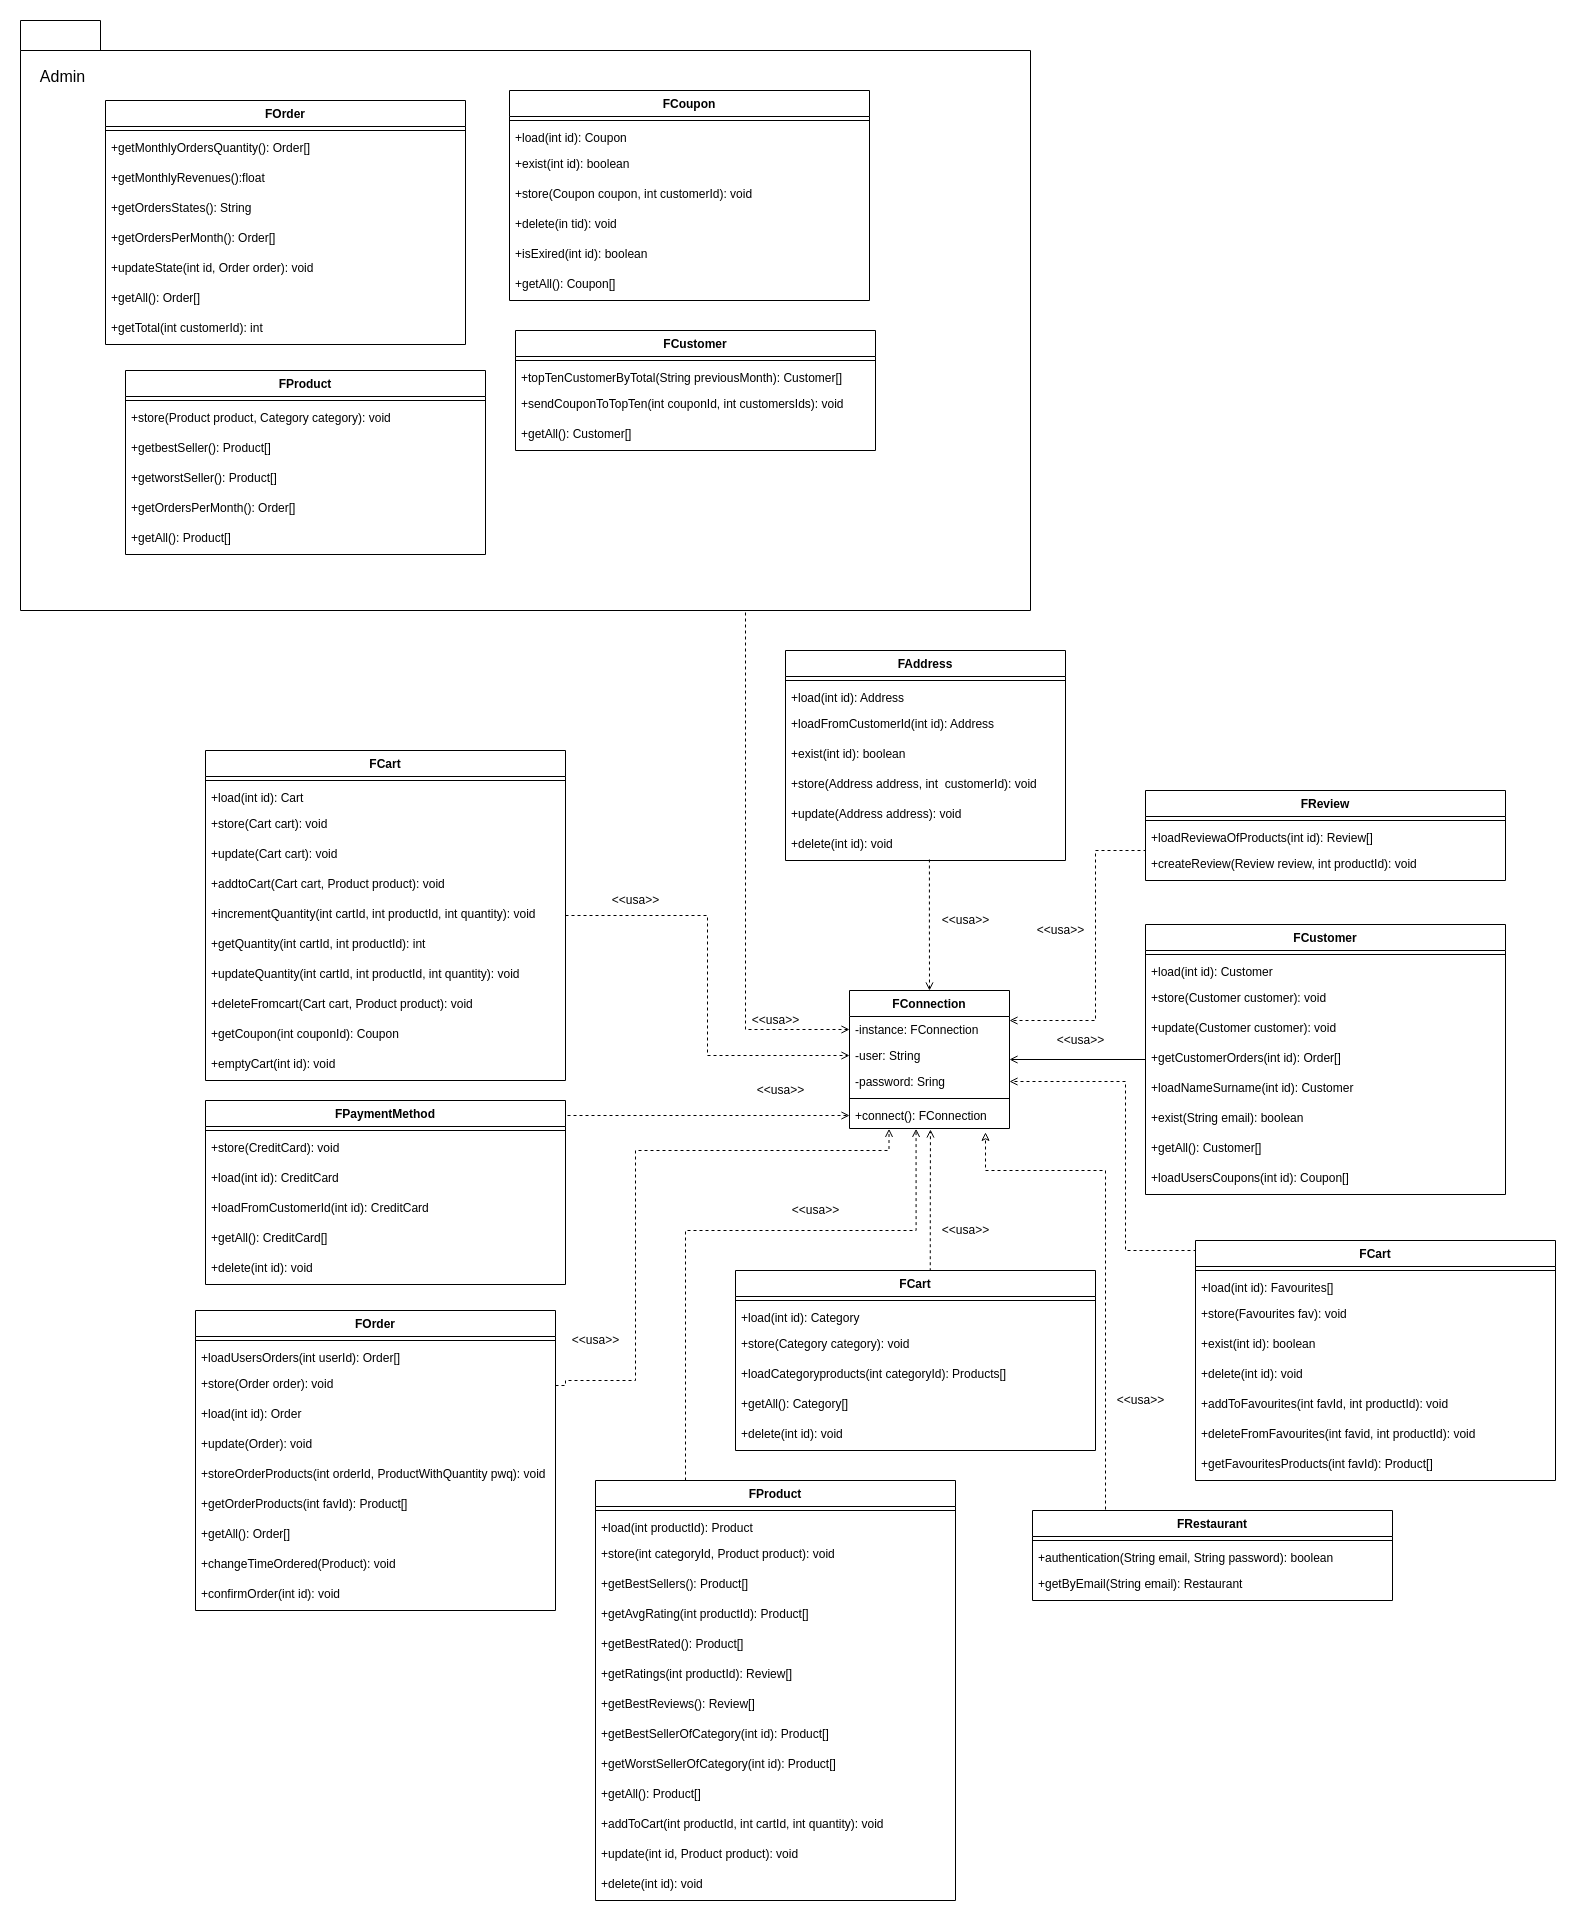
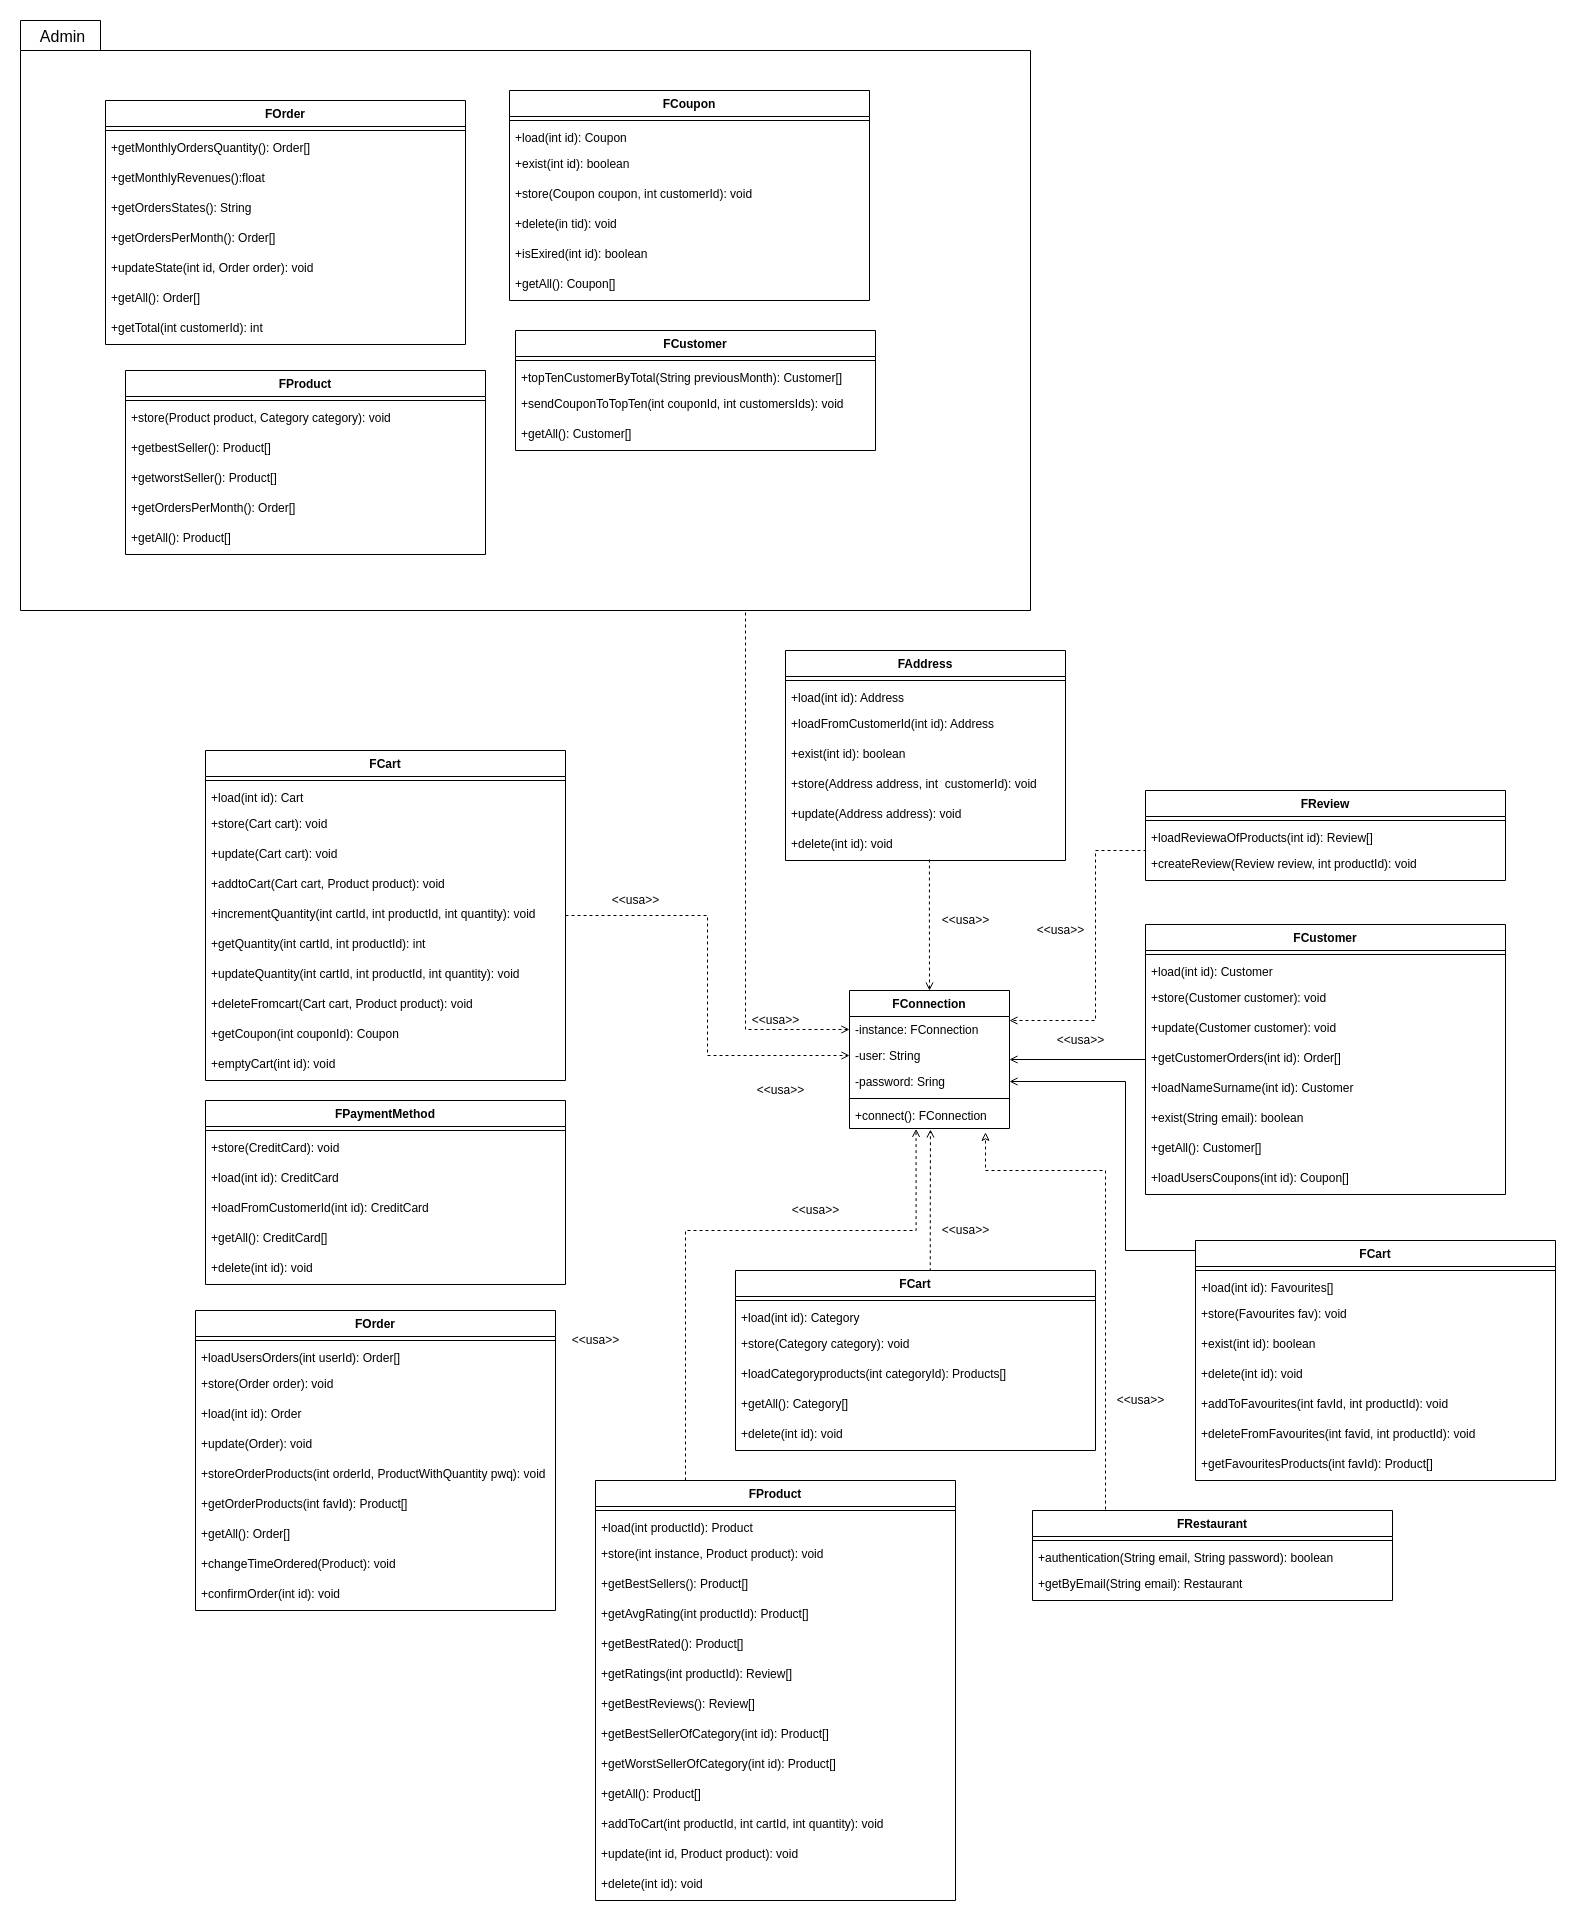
node "Admin": moved (63, 77) -> (63, 37)
edge "+store(CreditCard): void" -> "+connect(): FConnection": removed
edge "+load(int id): Favourites[]" -> "-password: Sring": style dashed -> solid
edge "+store(Order order): void" -> "+connect(): FConnection": removed
node "+store(int categoryId, Product product): void": label "+store(int categoryId, Product product): void" -> "+store(int instance, Product product): void"
